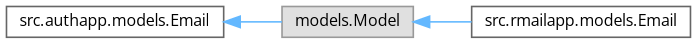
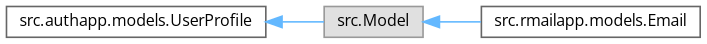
node "src.authapp.models.Email": label "src.authapp.models.Email" -> "src.authapp.models.UserProfile"
node "models.Model": label "models.Model" -> "src.Model"
